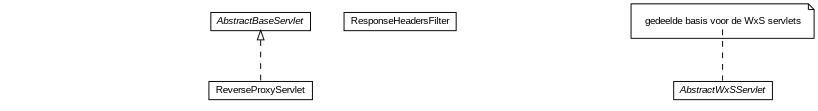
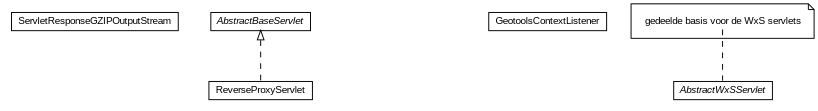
node "ServletResponseGZIPOutputStream": added
node "ResponseHeadersFilter": removed
node "GeotoolsContextListener": added
